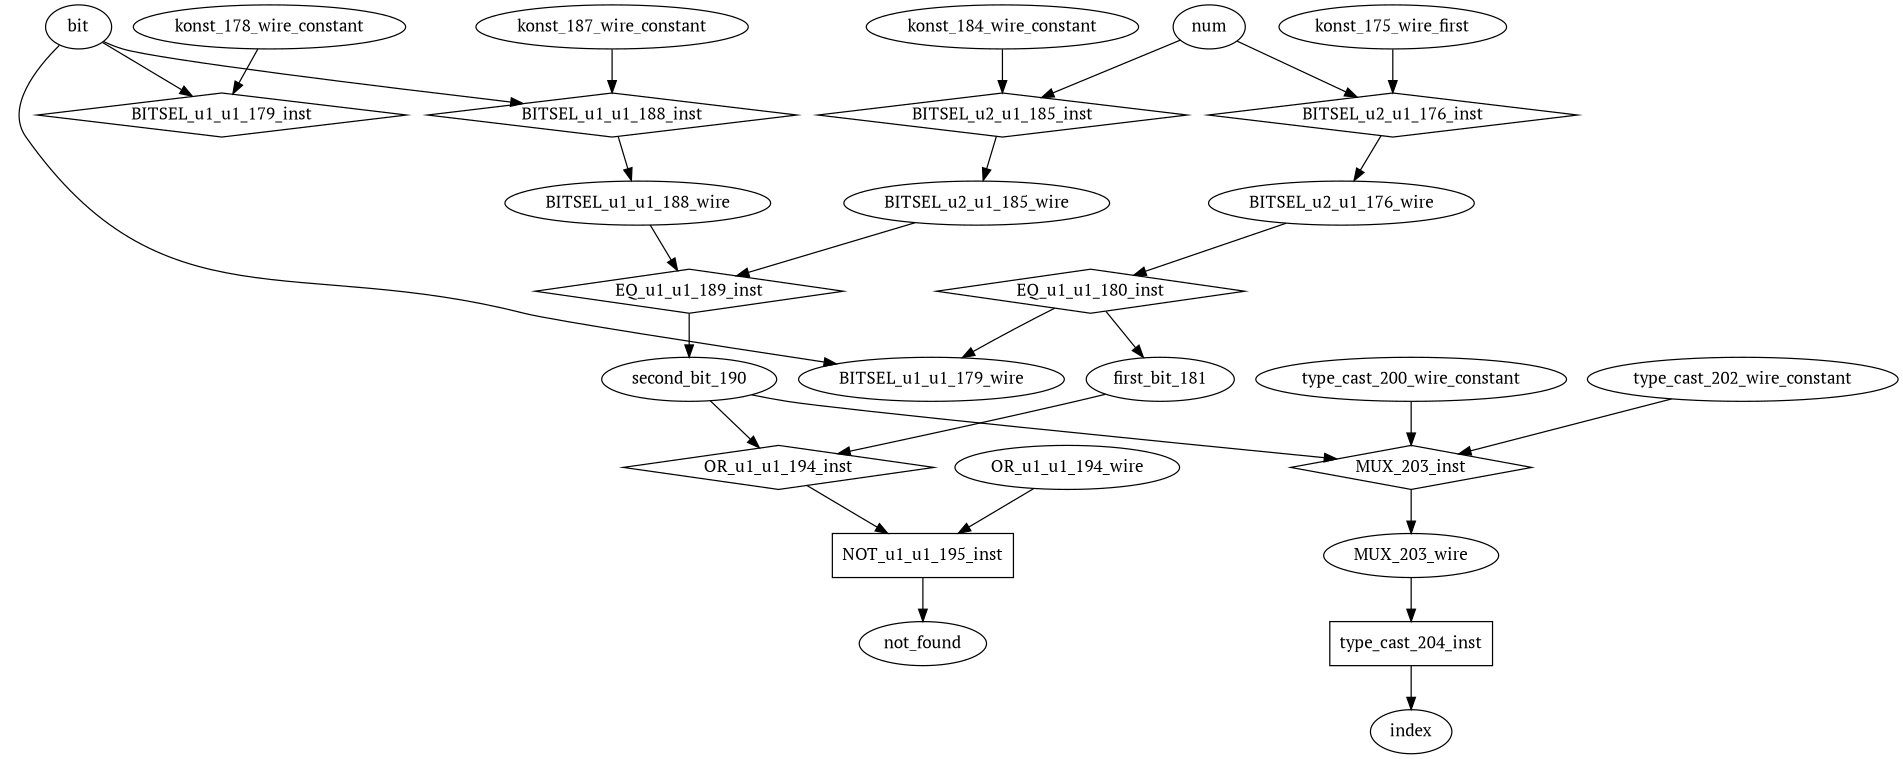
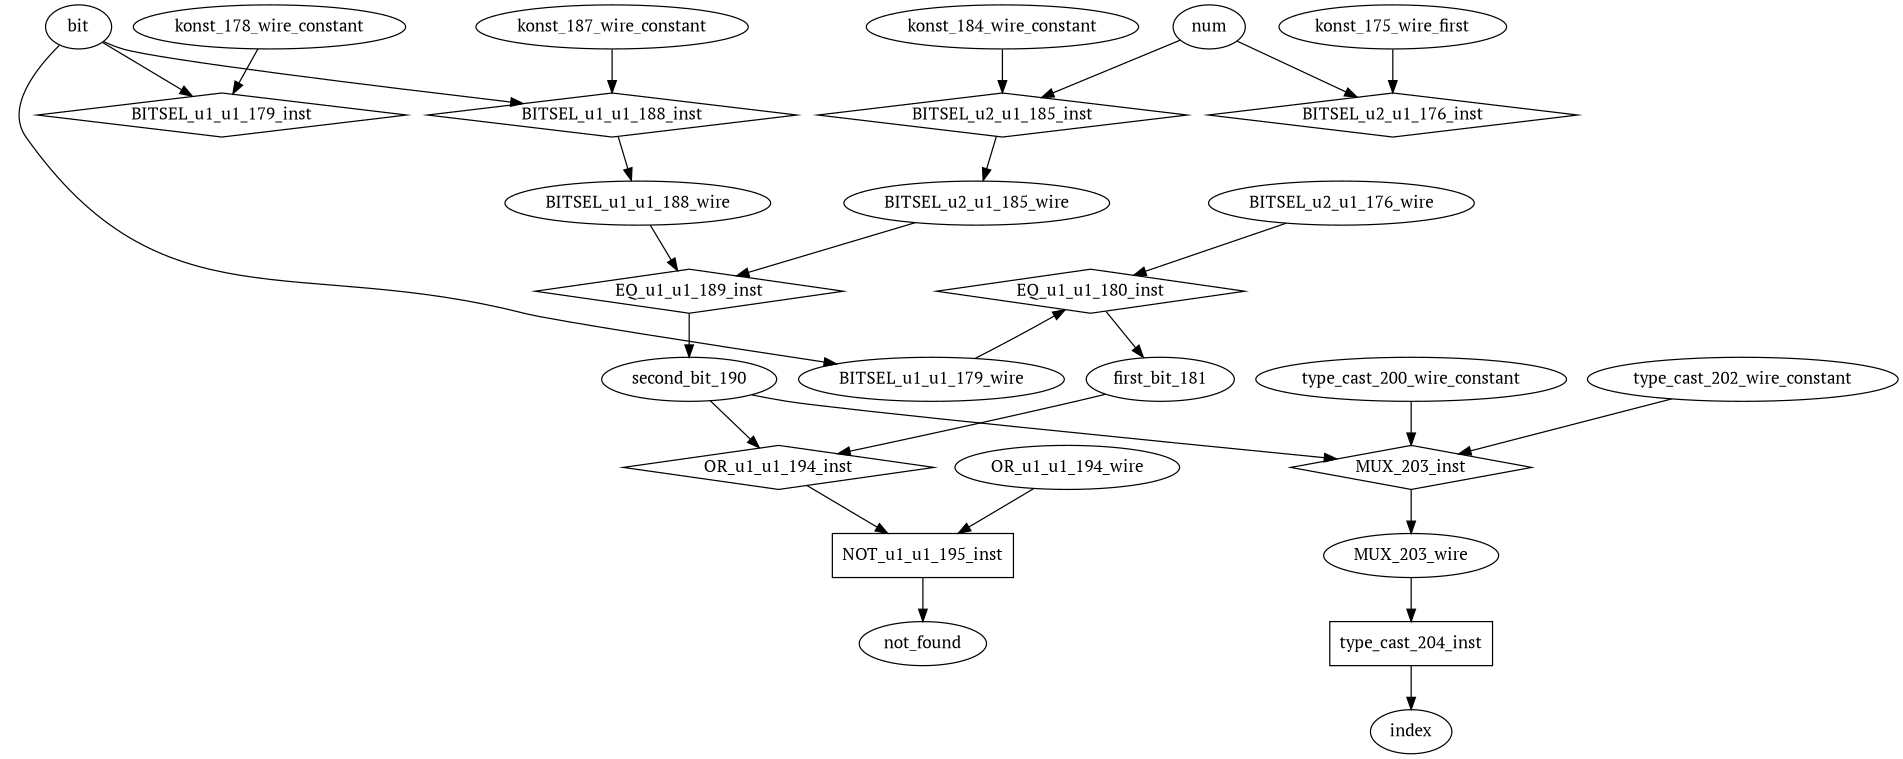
edge "BITSEL_u2_u1_176_inst" -> "BITSEL_u2_u1_176_wire": removed
edge "EQ_u1_u1_180_inst" -> "BITSEL_u1_u1_179_wire": reversed
